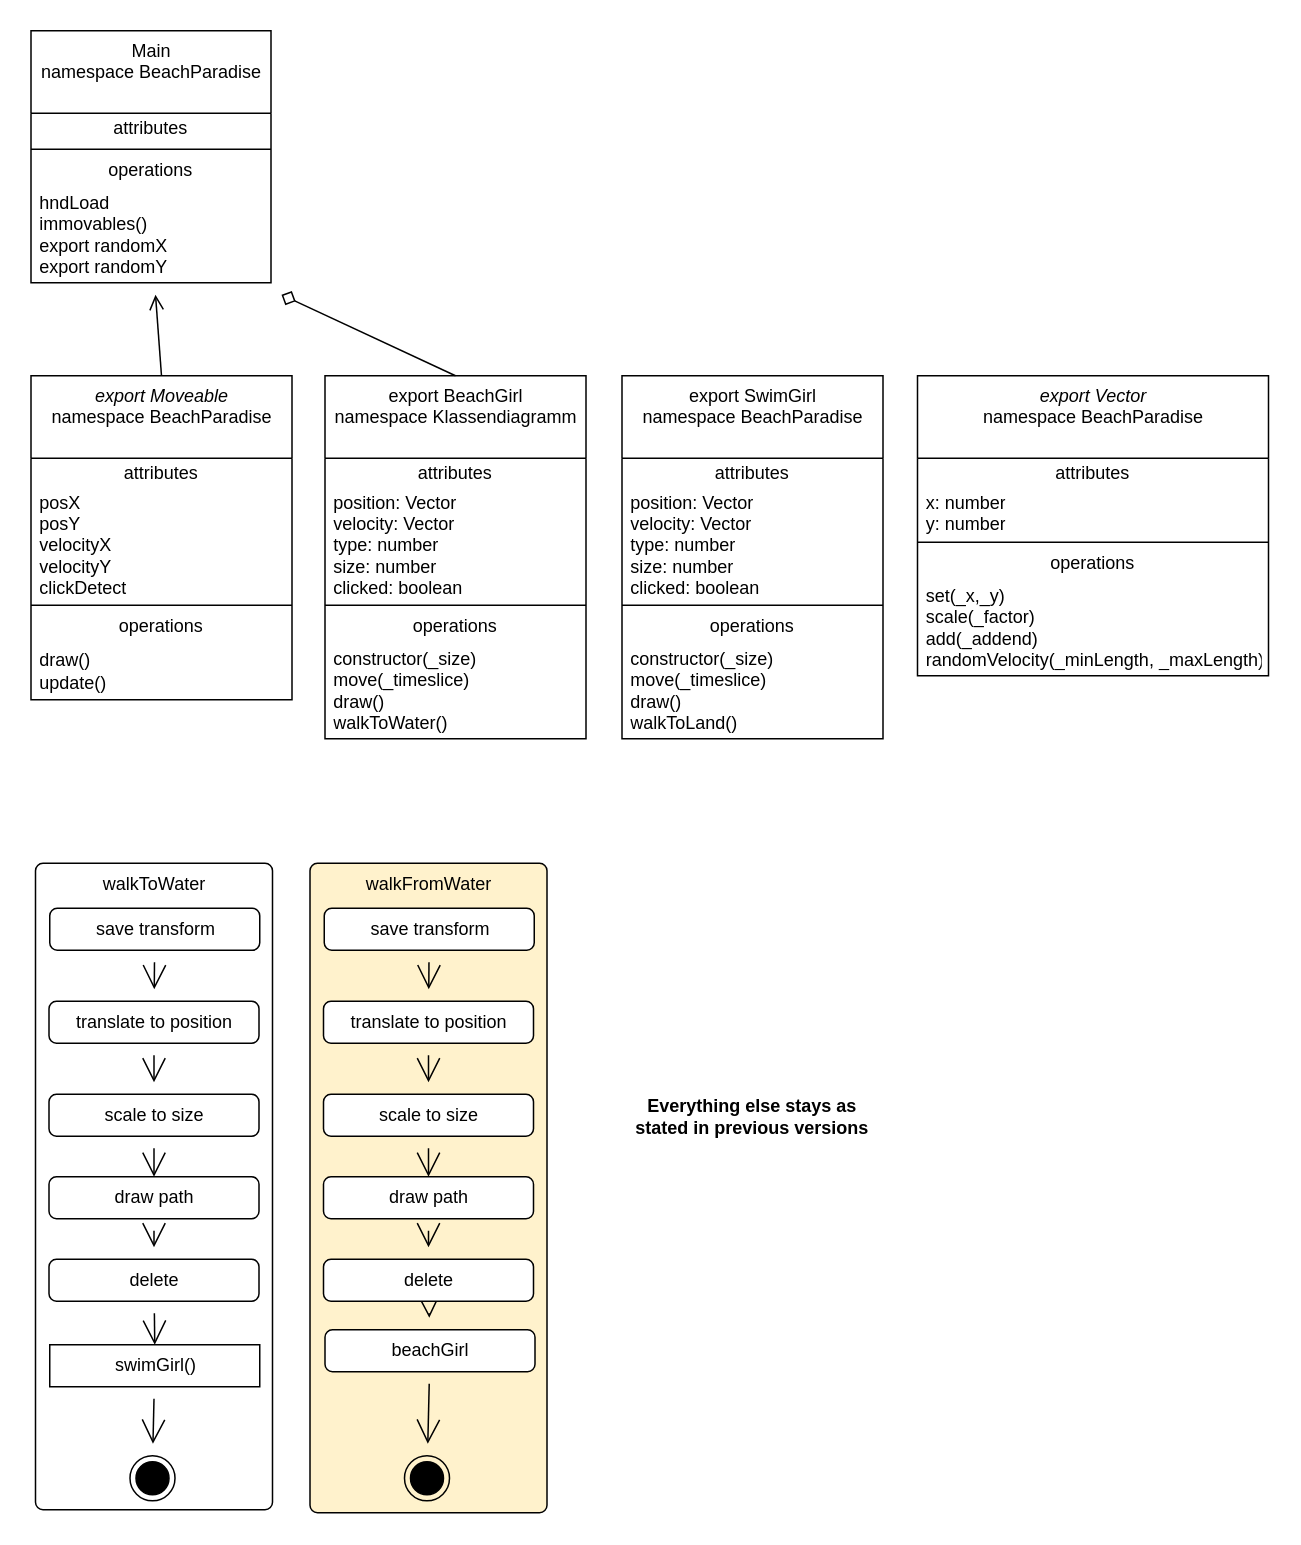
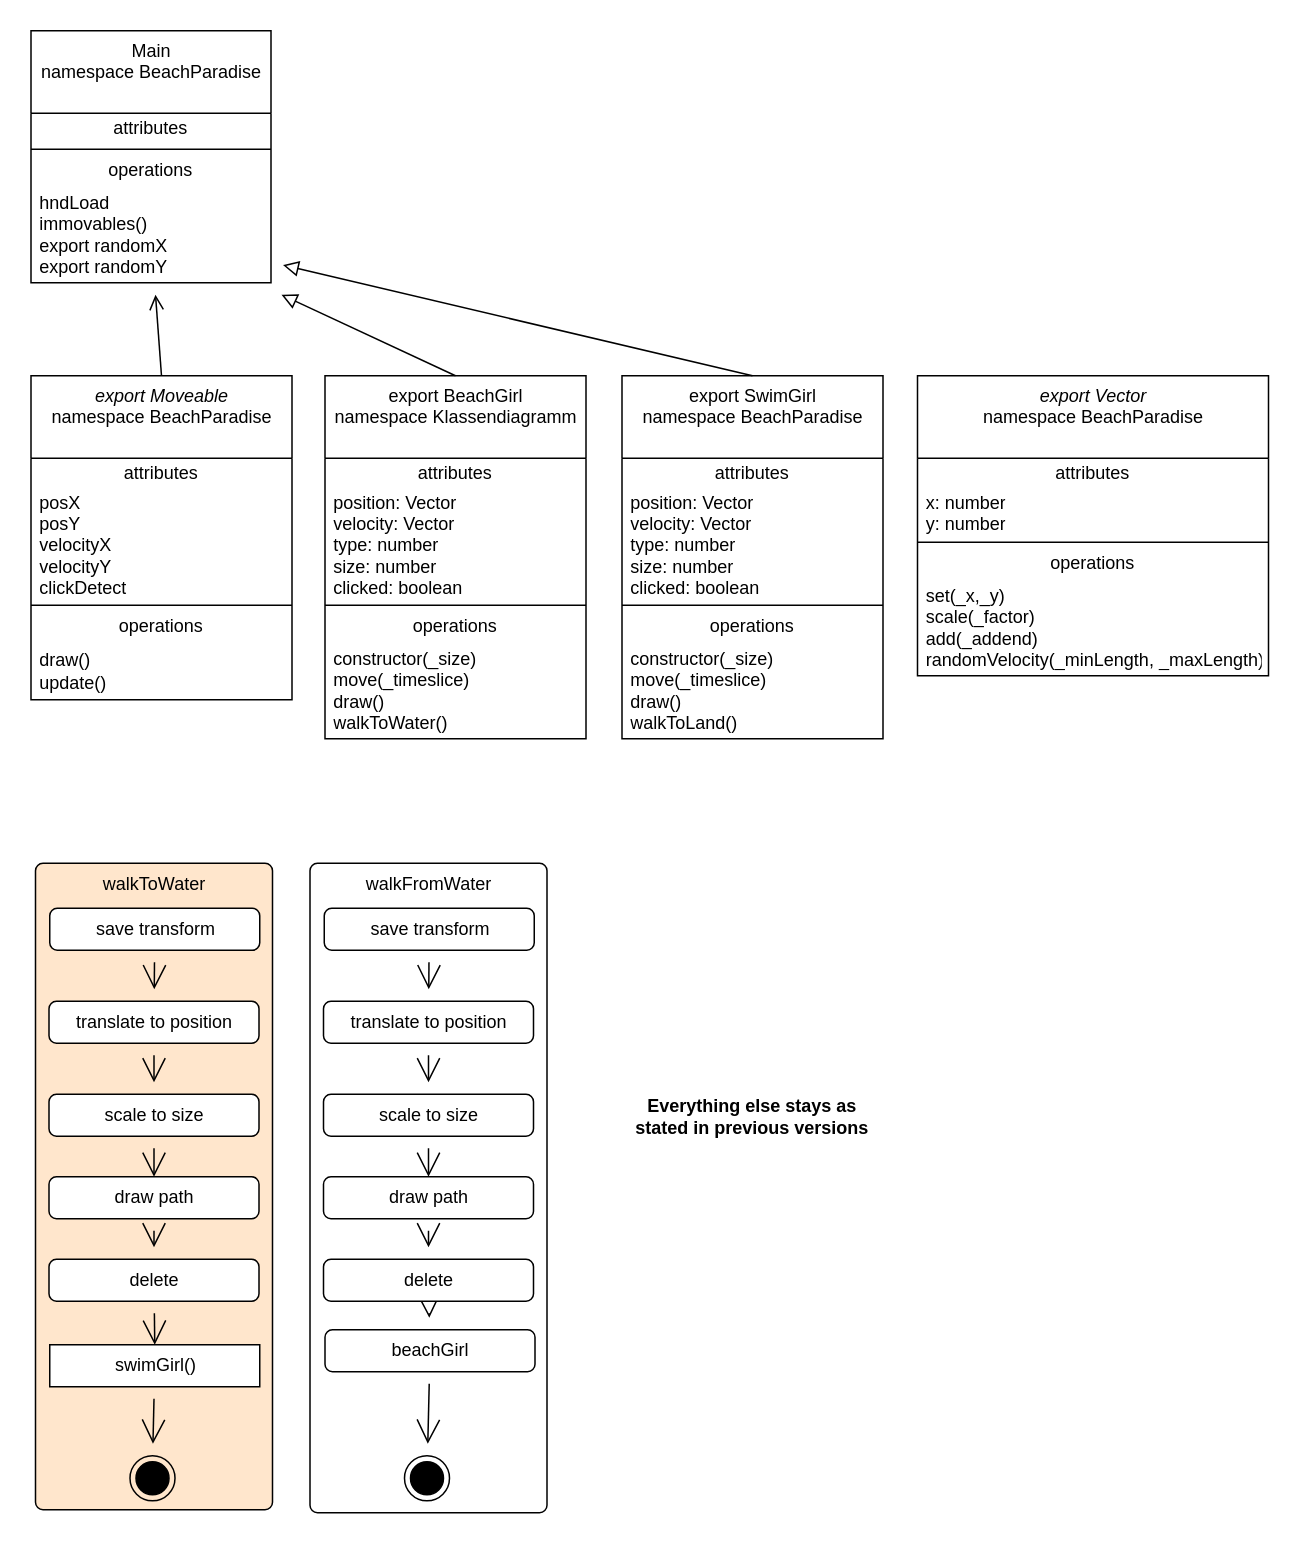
edge "export BeachGirl namespace Klassendiagramm" -> "hndLoad immovables() export randomX export randomY": arrowhead diamond -> block
edge "export SwimGirl namespace BeachParadise" -> "hndLoad immovables() export randomX export randomY": added
node "walkToWater": fillcolor #ffffff -> #ffe6cc
node "walkFromWater": fillcolor #fff2cc -> #ffffff
